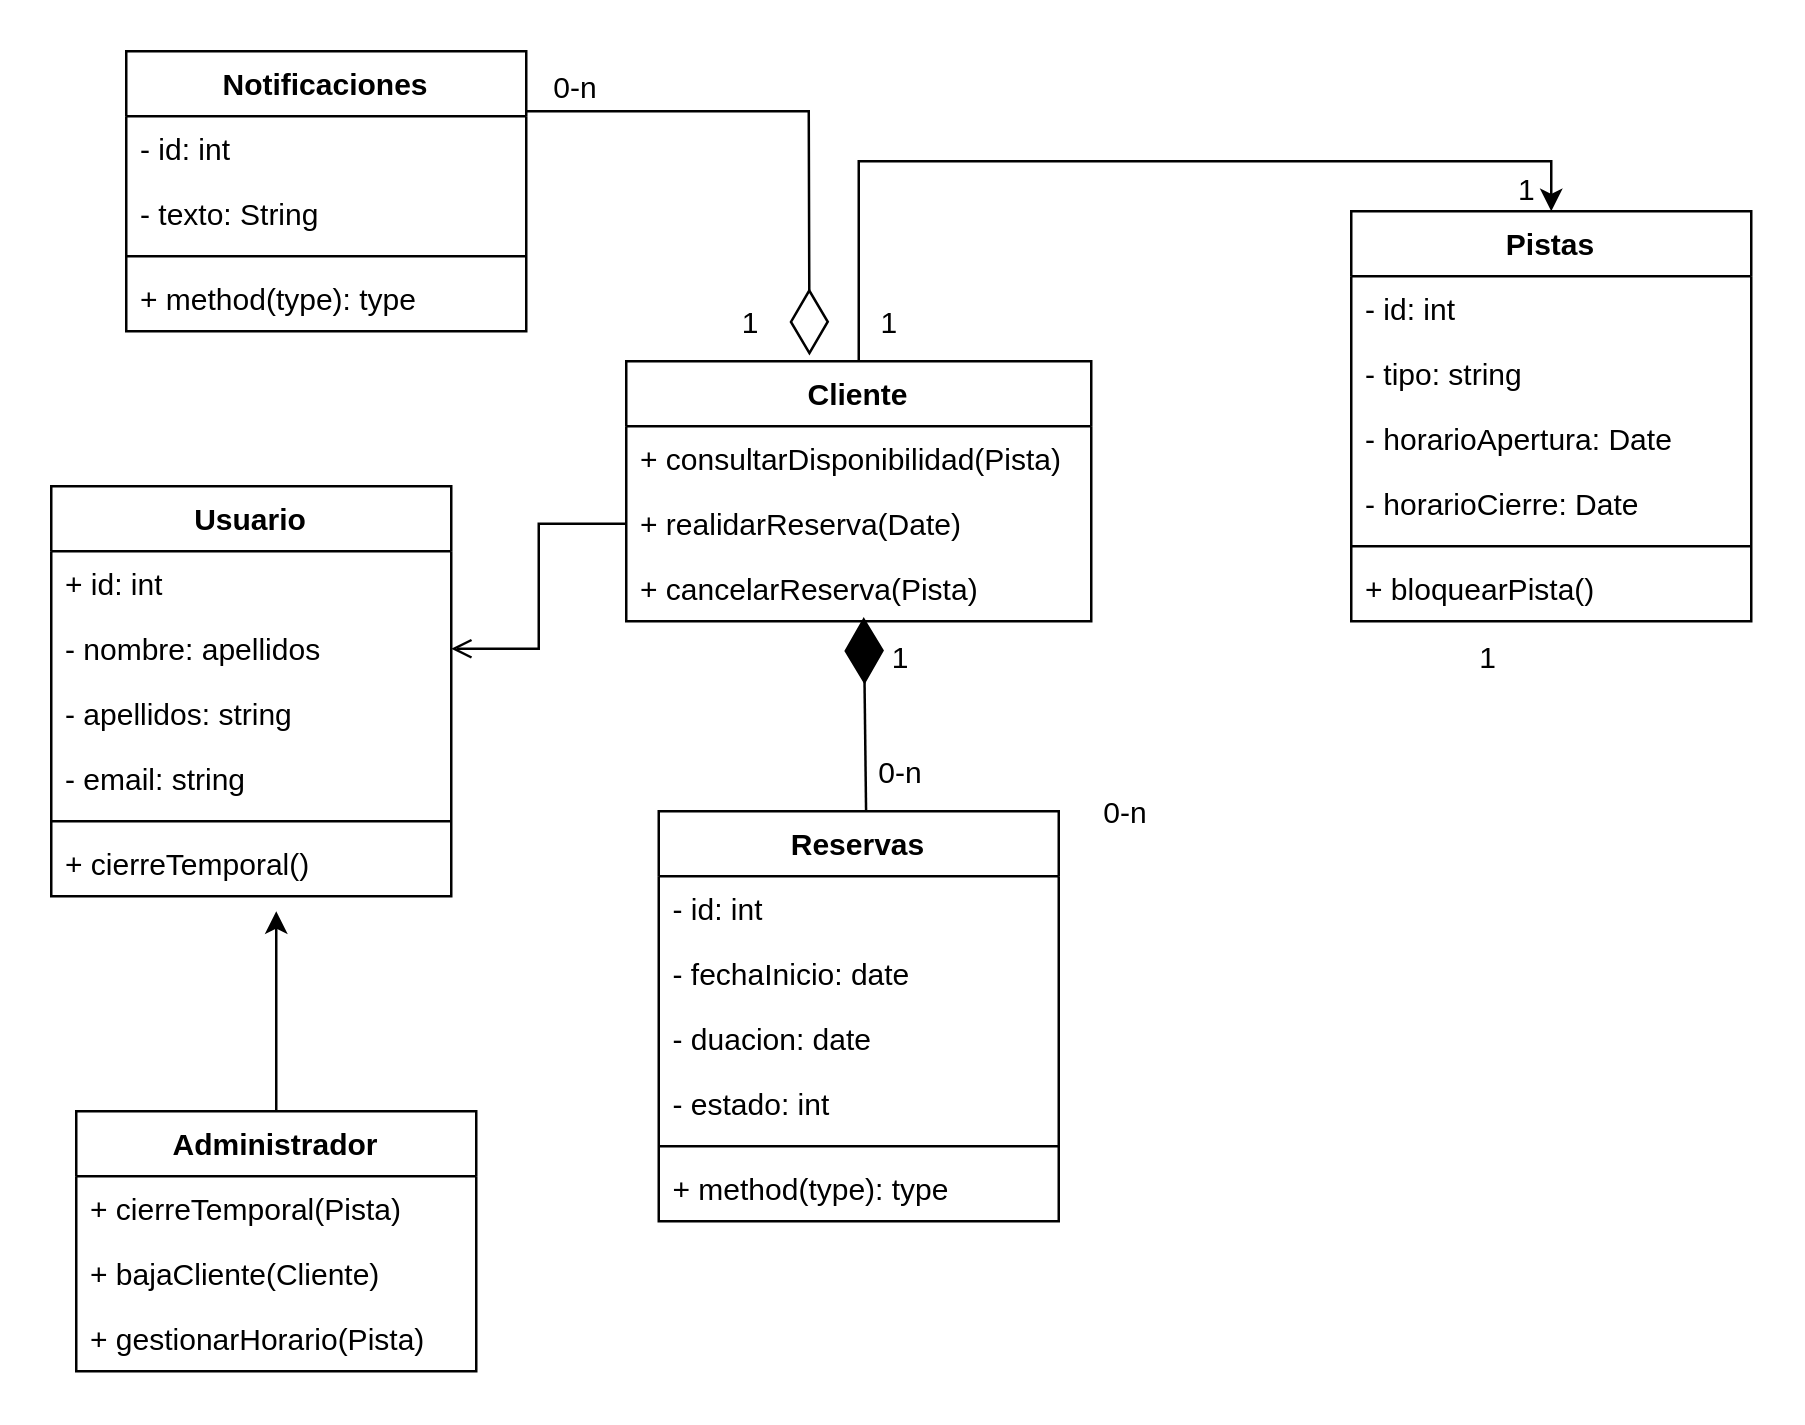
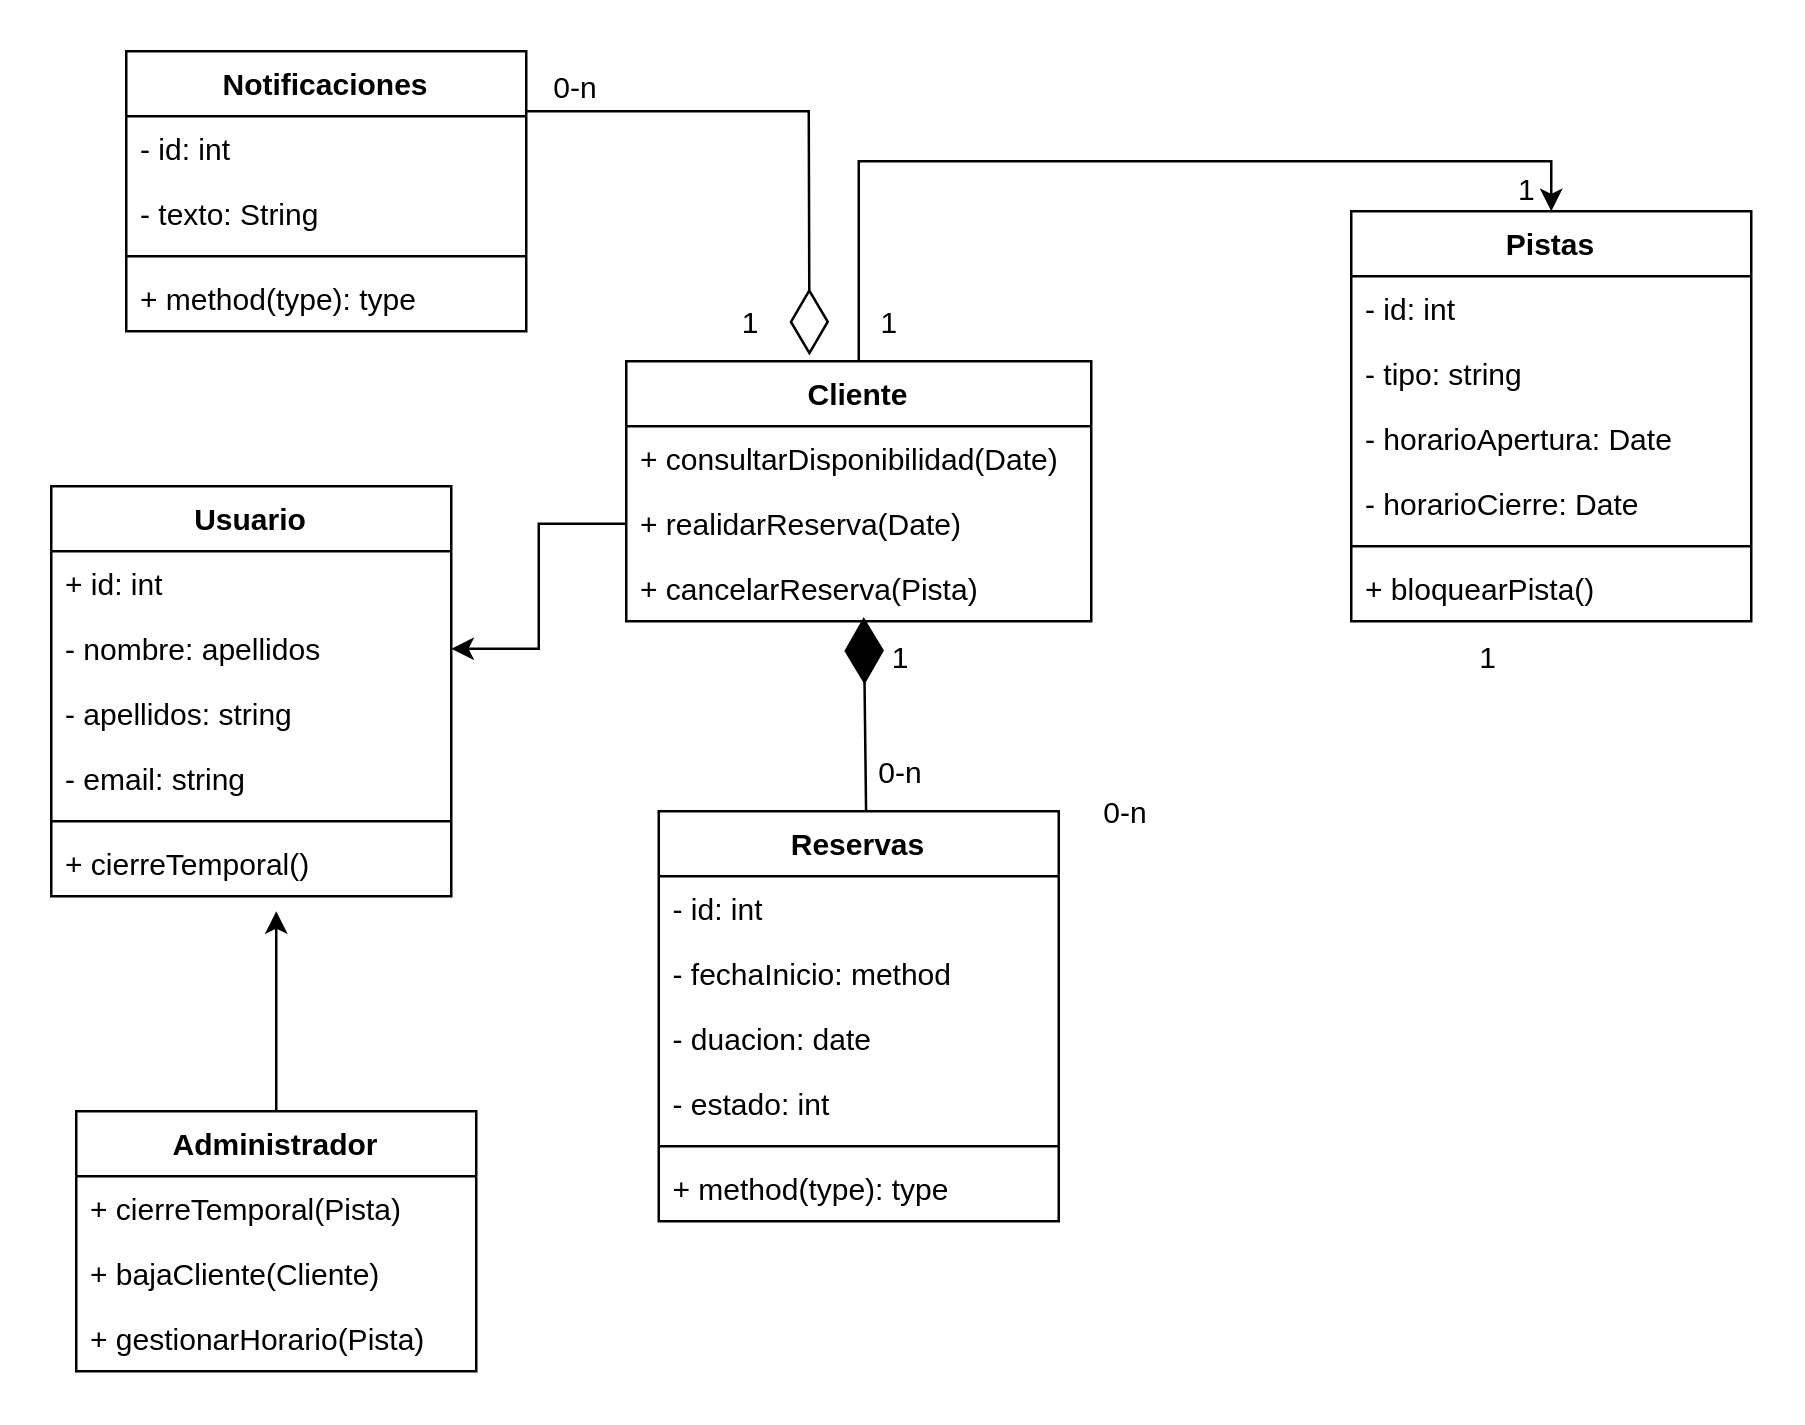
node "+ consultarDisponibilidad(Pista)": label "+ consultarDisponibilidad(Pista)" -> "+ consultarDisponibilidad(Date)"
edge "+ realidarReserva(Date)" -> "- nombre: apellidos": arrowhead open -> classic
node "- fechaInicio: date": label "- fechaInicio: date" -> "- fechaInicio: method"
